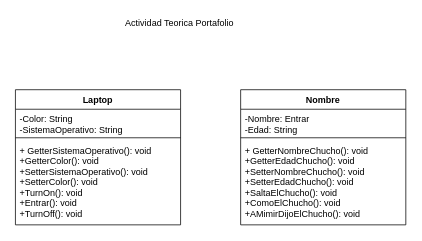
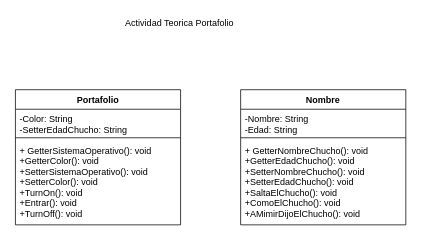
node "Laptop": label "Laptop" -> "Portafolio"
node "-Color: String -SistemaOperativo: String": label "-Color: String -SistemaOperativo: String" -> "-Color: String -SetterEdadChucho: String"
node "-Nombre: Entrar -Edad: String": label "-Nombre: Entrar -Edad: String" -> "-Nombre: String -Edad: String"
